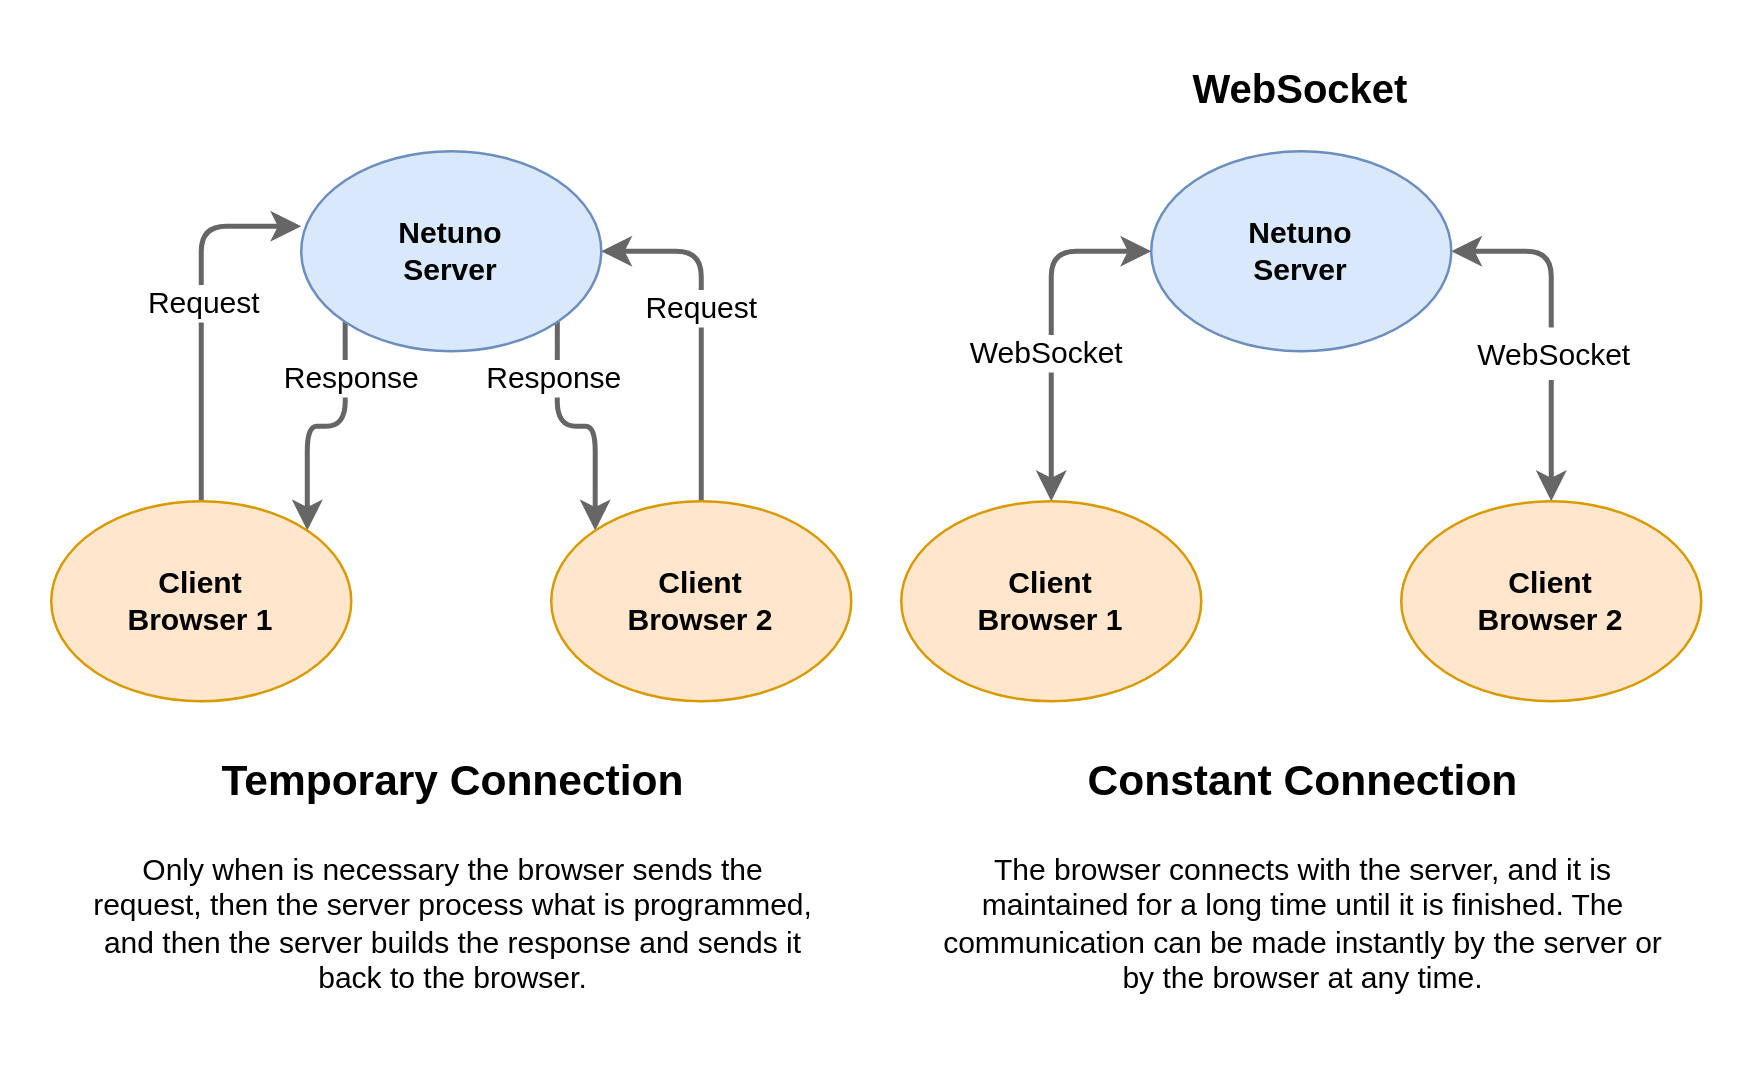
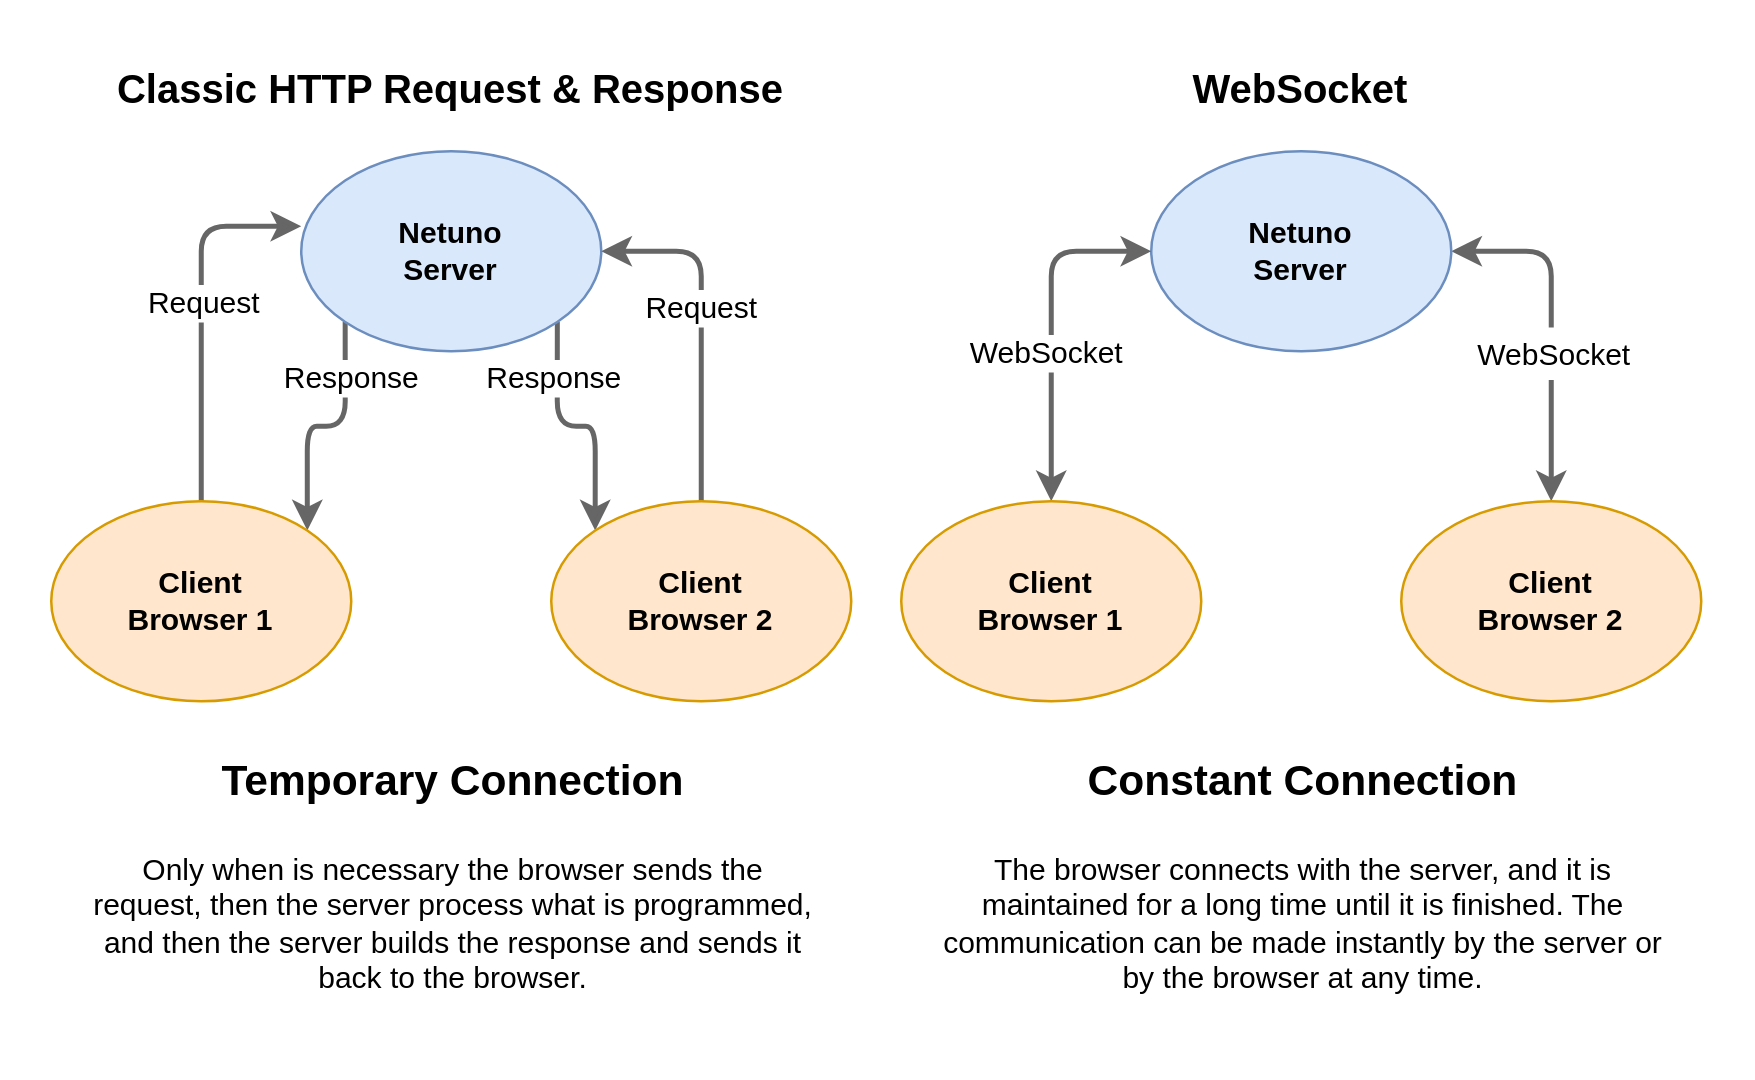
node "Classic HTTP Request & Response": added
